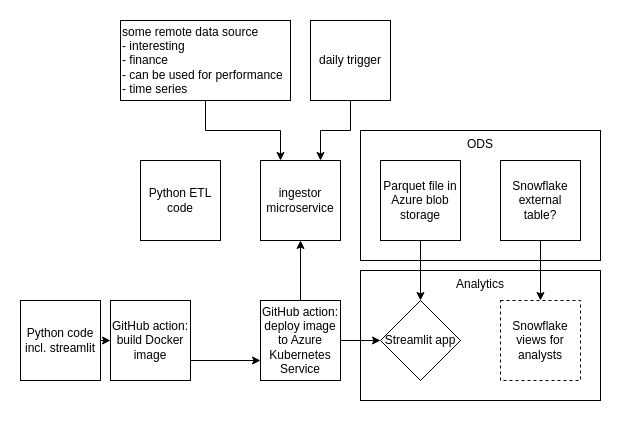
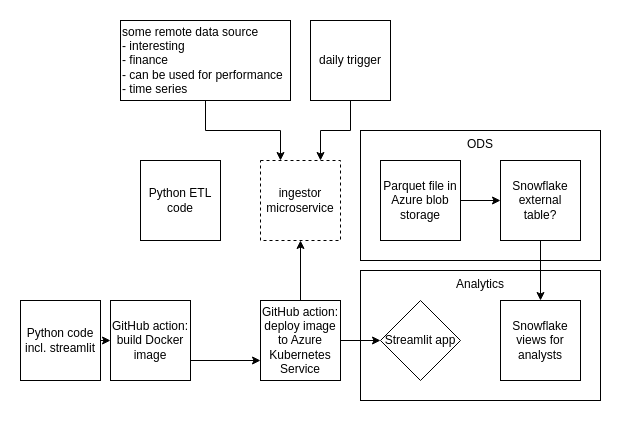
node "ingestor microservice": style solid -> dashed
edge "Parquet file in Azure blob storage" -> "Streamlit app": now "Parquet file in Azure blob storage" -> "Snowflake external table?"
node "Snowflake views for analysts": style dashed -> solid
